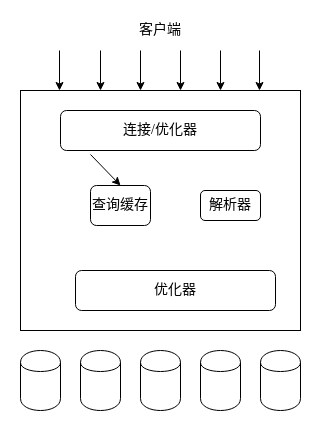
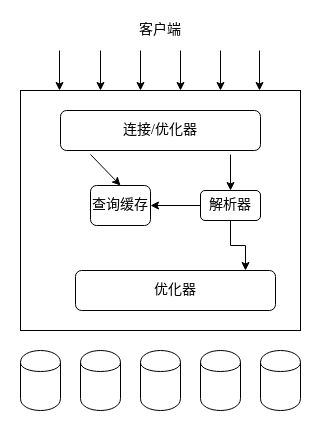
edge "连接/优化器" -> "解析器": added
edge "解析器" -> "查询缓存": added
edge "解析器" -> "优化器": added
